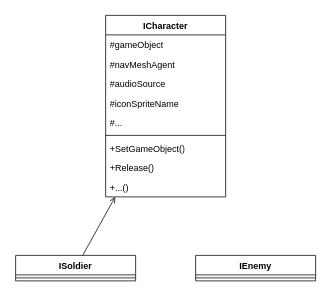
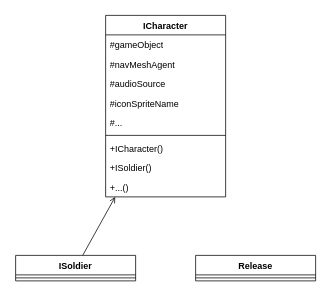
node "+SetGameObject()": label "+SetGameObject()" -> "+ICharacter()"
node "+Release()": label "+Release()" -> "+ISoldier()"
node "IEnemy": label "IEnemy" -> "Release"
